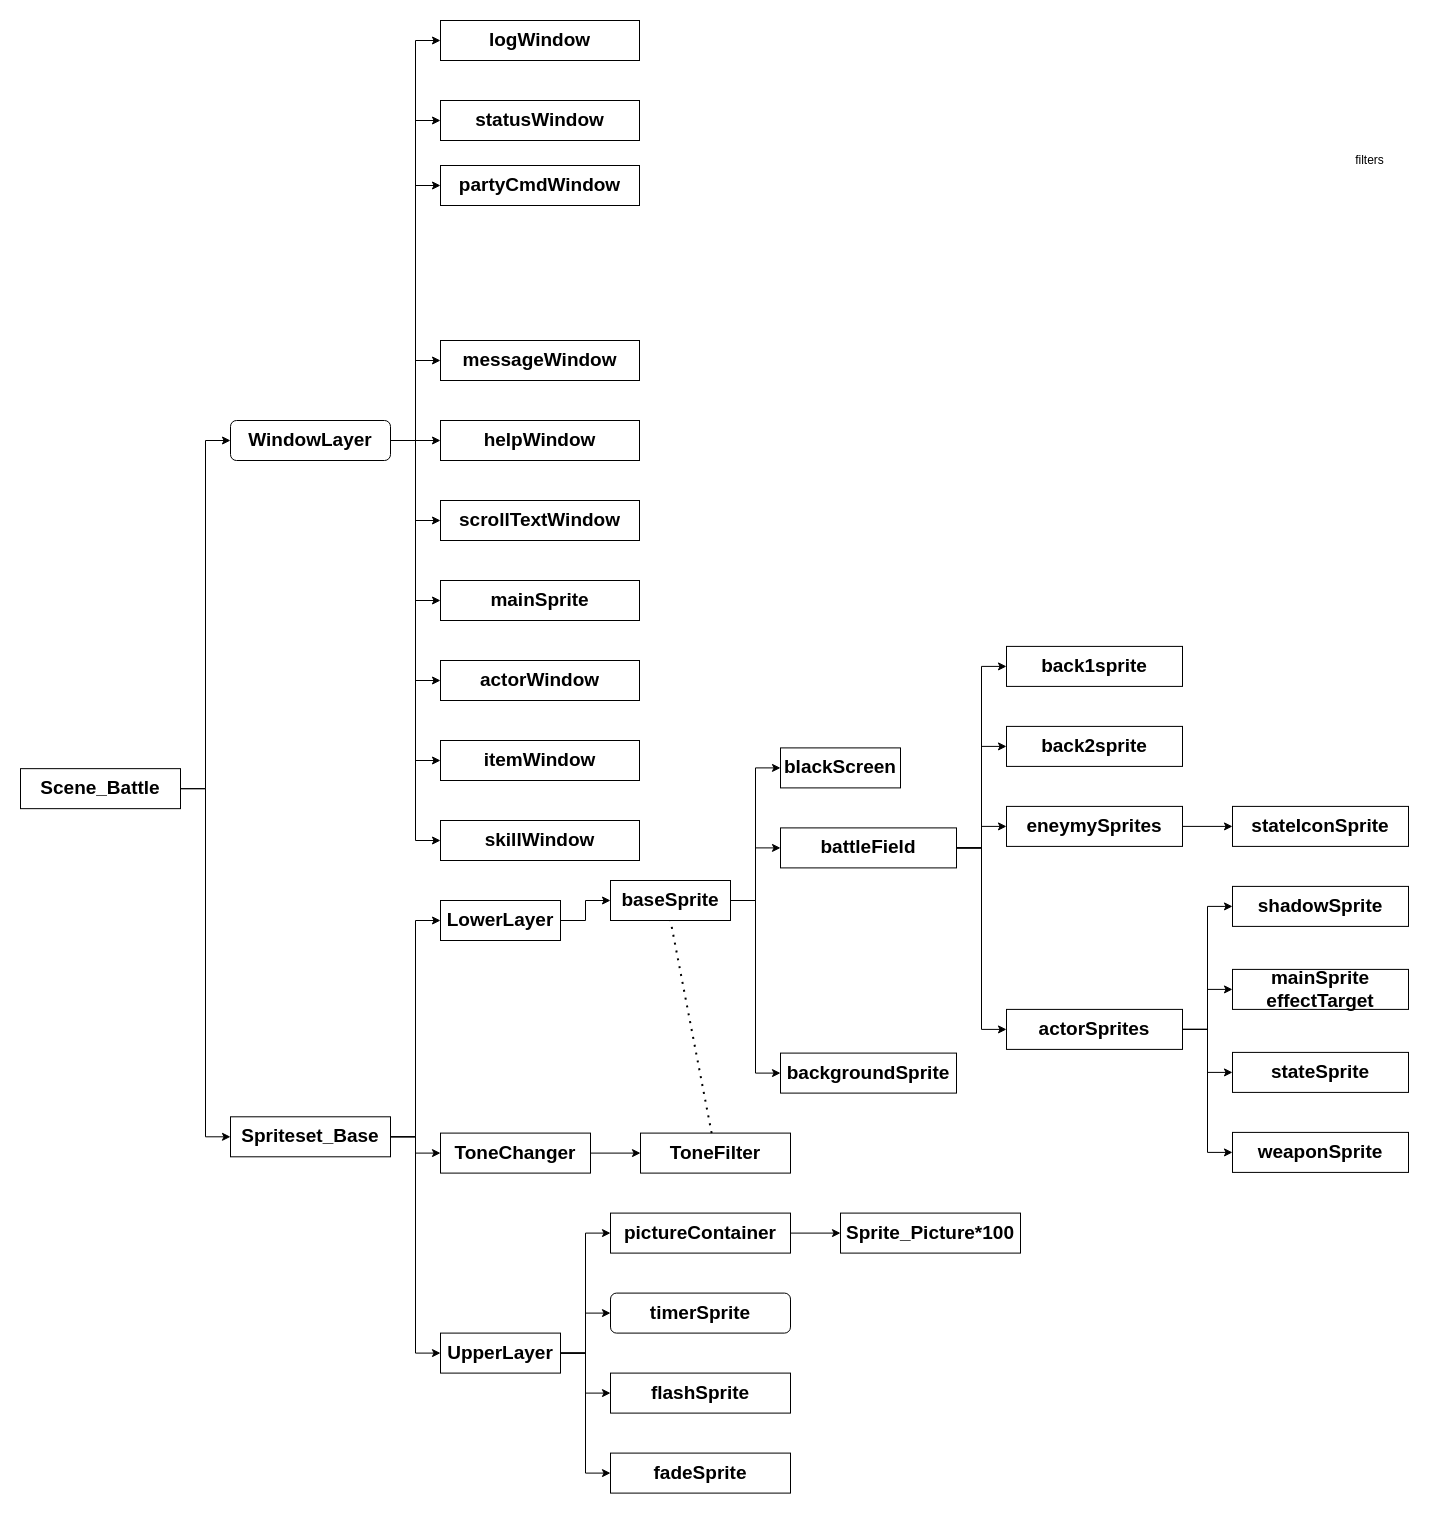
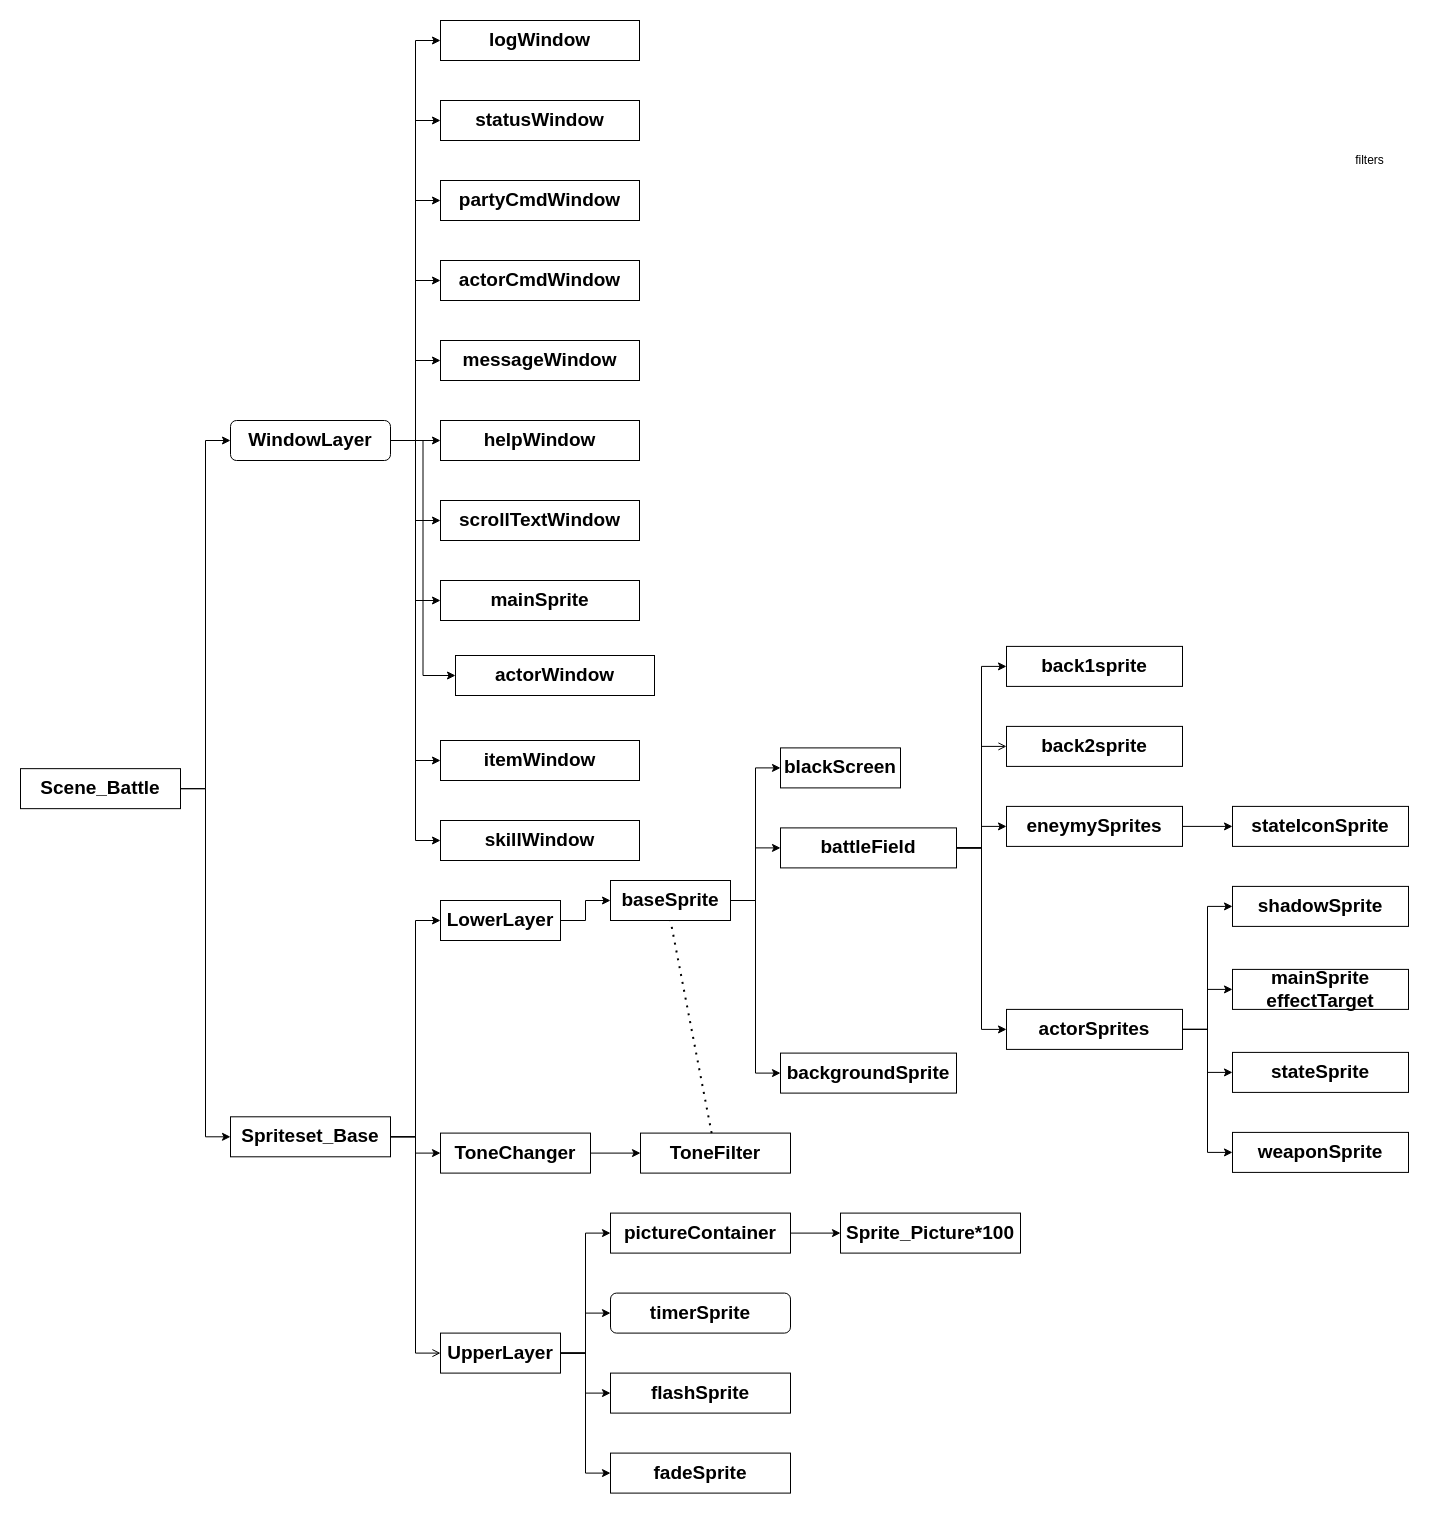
node "partyCmdWindow": moved (540, 186) -> (540, 201)
edge "WindowLayer" -> "actorCmdWindow": added
node "actorCmdWindow": added
node "actorWindow": moved (540, 681) -> (555, 676)
edge "battleField" -> "back2sprite": arrowhead classic -> open
edge "Spriteset_Base" -> "UpperLayer": arrowhead classic -> open
